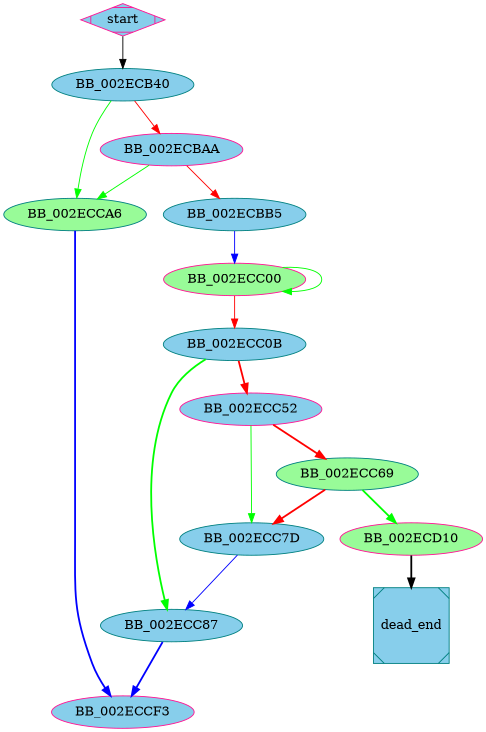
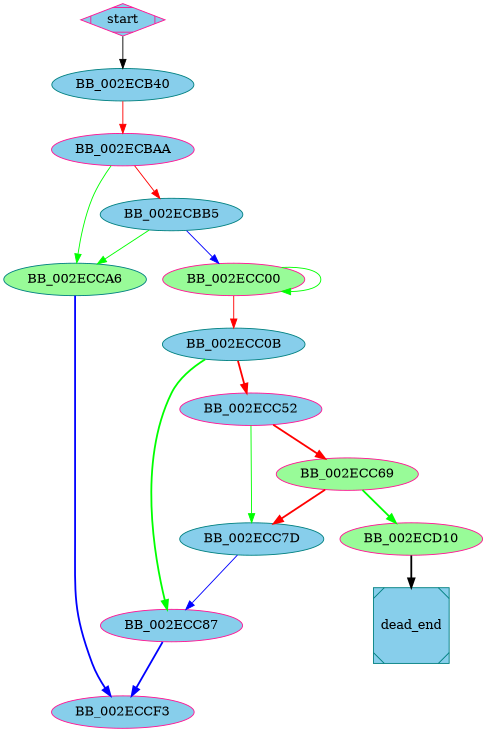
edge "BB_002ECB40" -> "BB_002ECCA6": now "BB_002ECBB5" -> "BB_002ECCA6"
node "BB_002ECC69": color teal -> deeppink
node "BB_002ECC87": color teal -> deeppink
